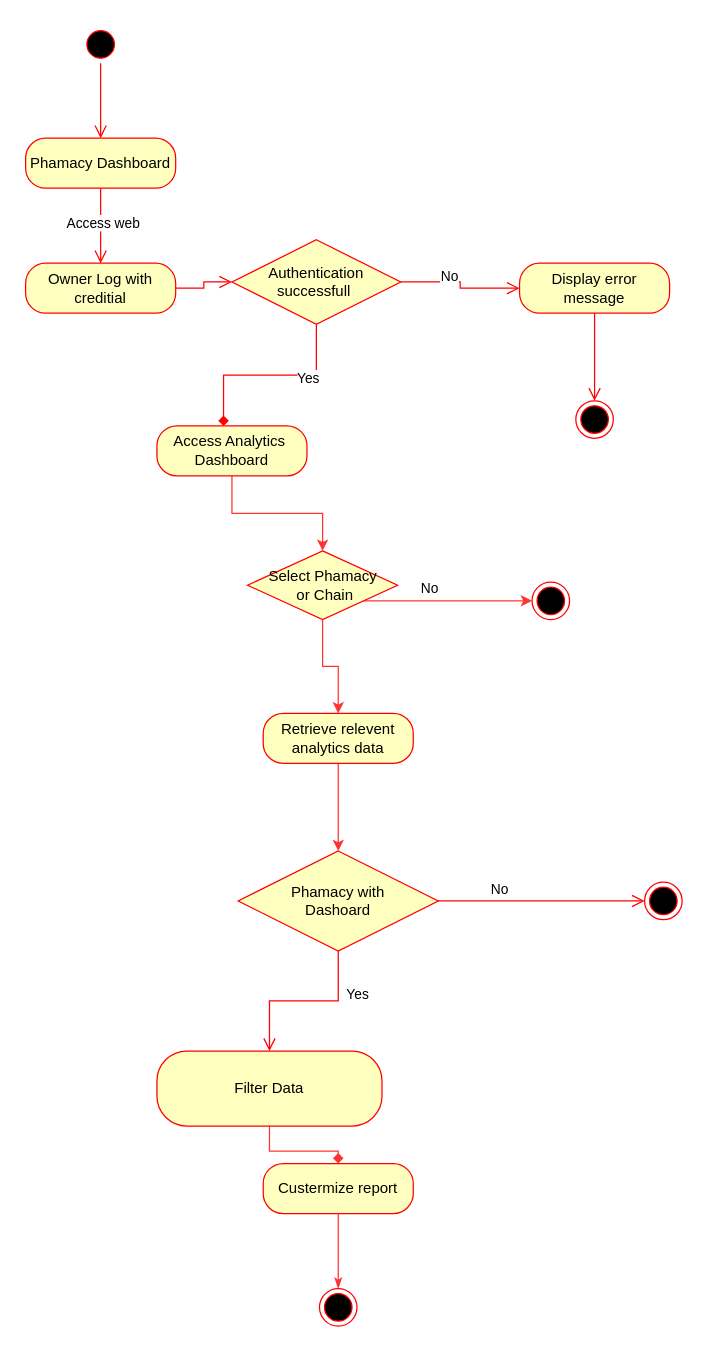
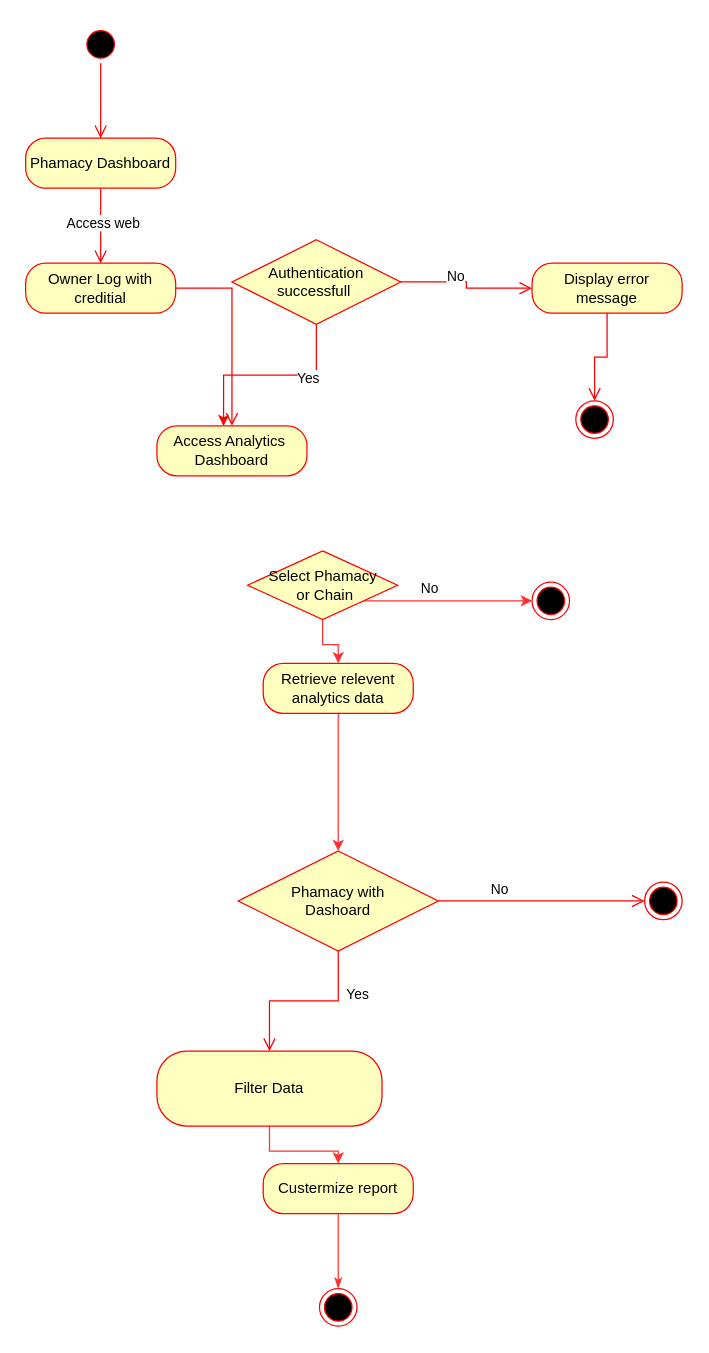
edge "Owner Log with creditial" -> "Authentication successfull": now "Owner Log with creditial" -> "Access Analytics Dashboard"
node "Display error message": moved (594, 288) -> (607, 288)
edge "Authentication successfull" -> "Access Analytics Dashboard": arrowhead diamond -> classic
edge "Access Analytics Dashboard" -> "Select Phamacy or Chain": removed
node "Retrieve relevent analytics data": moved (338, 738) -> (338, 688)
edge "Filter Data" -> "Custermize report": arrowhead diamond -> classic
